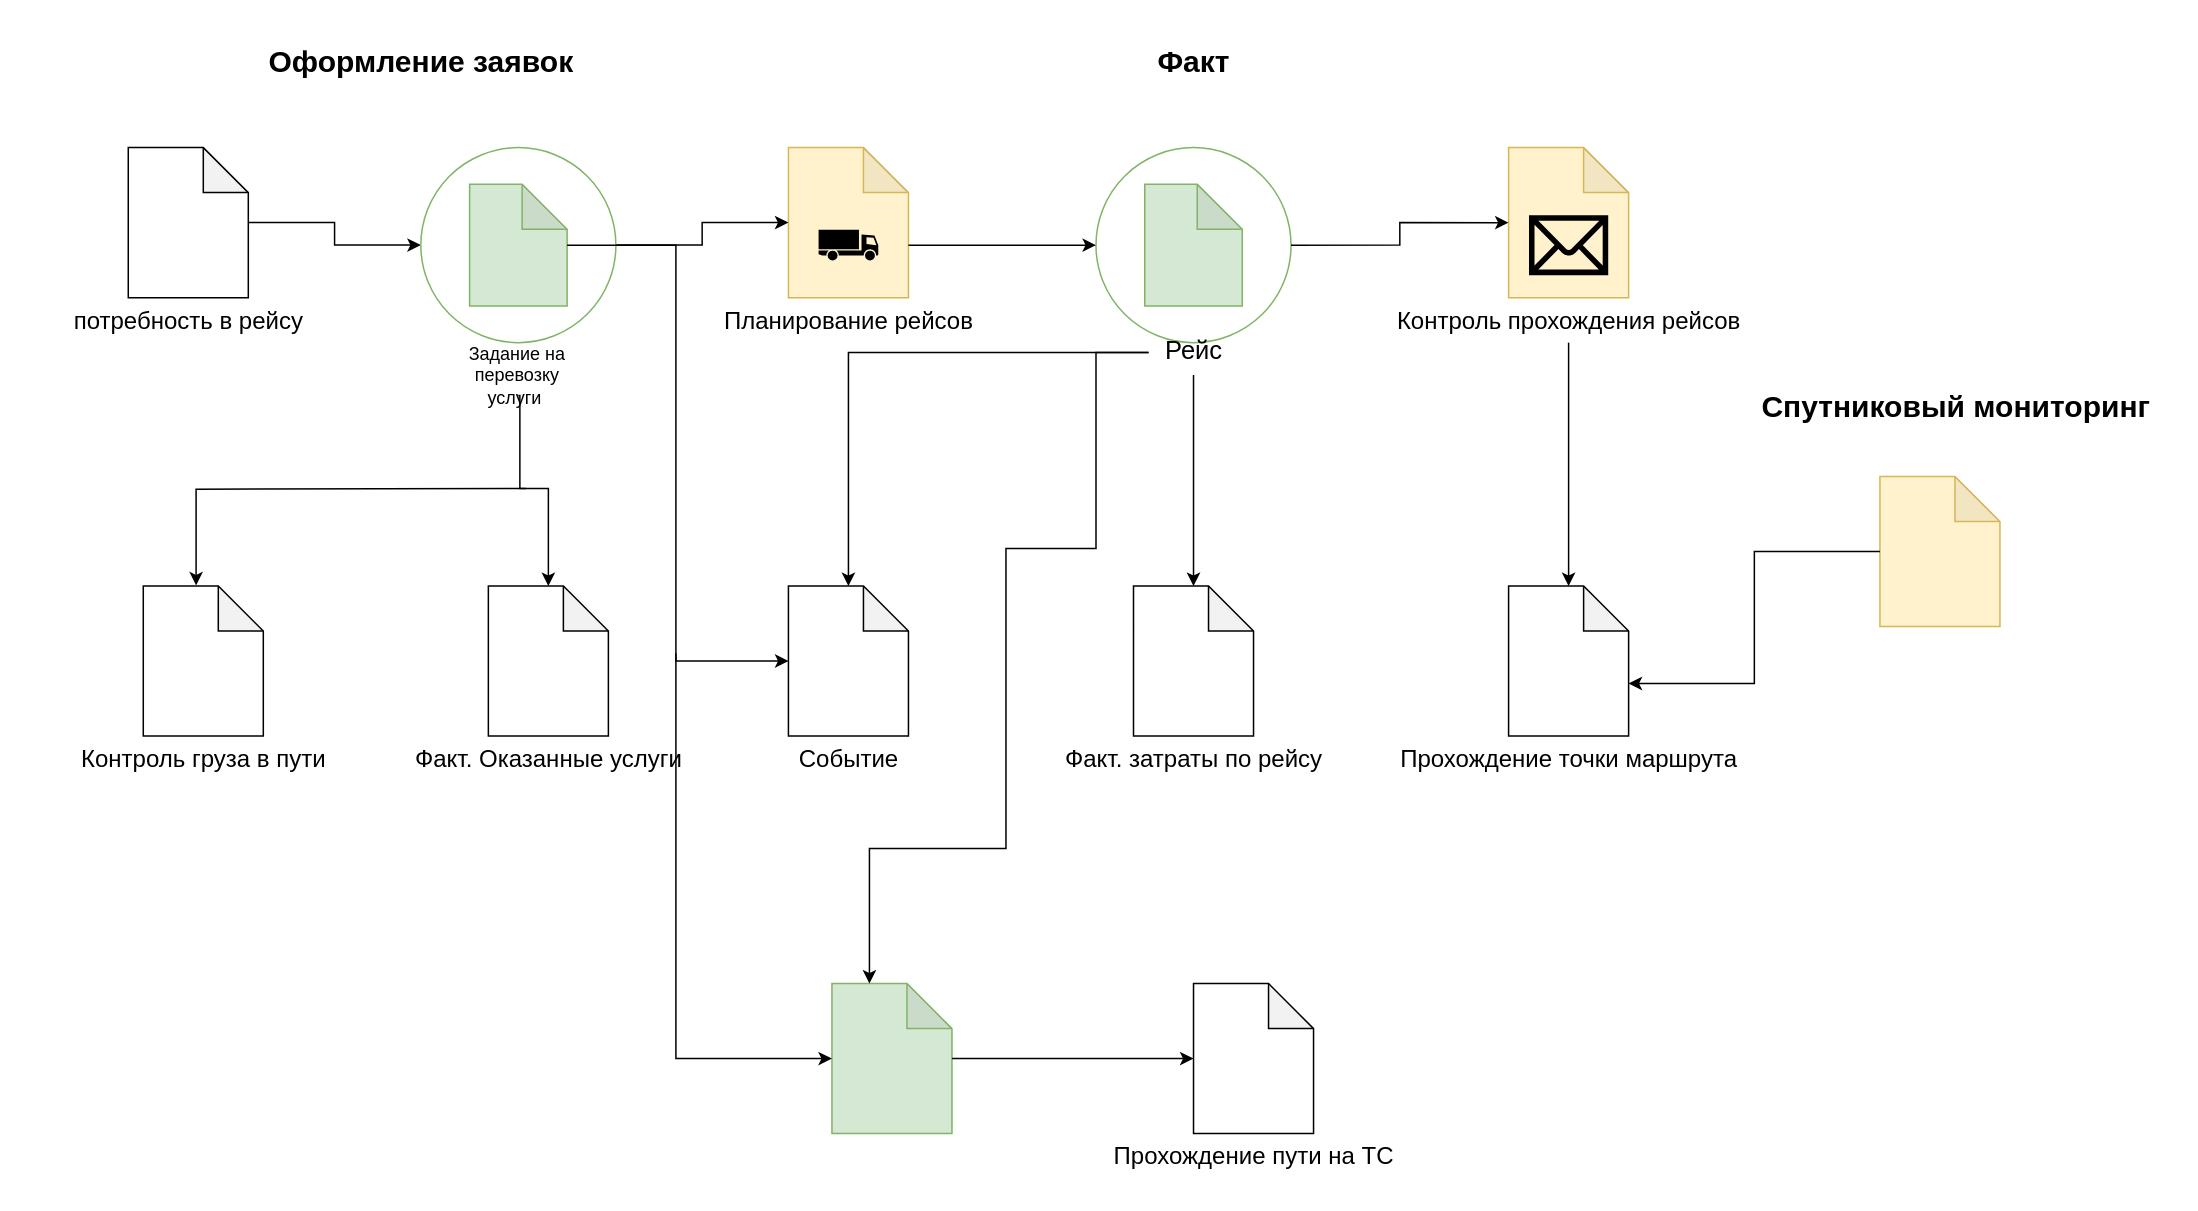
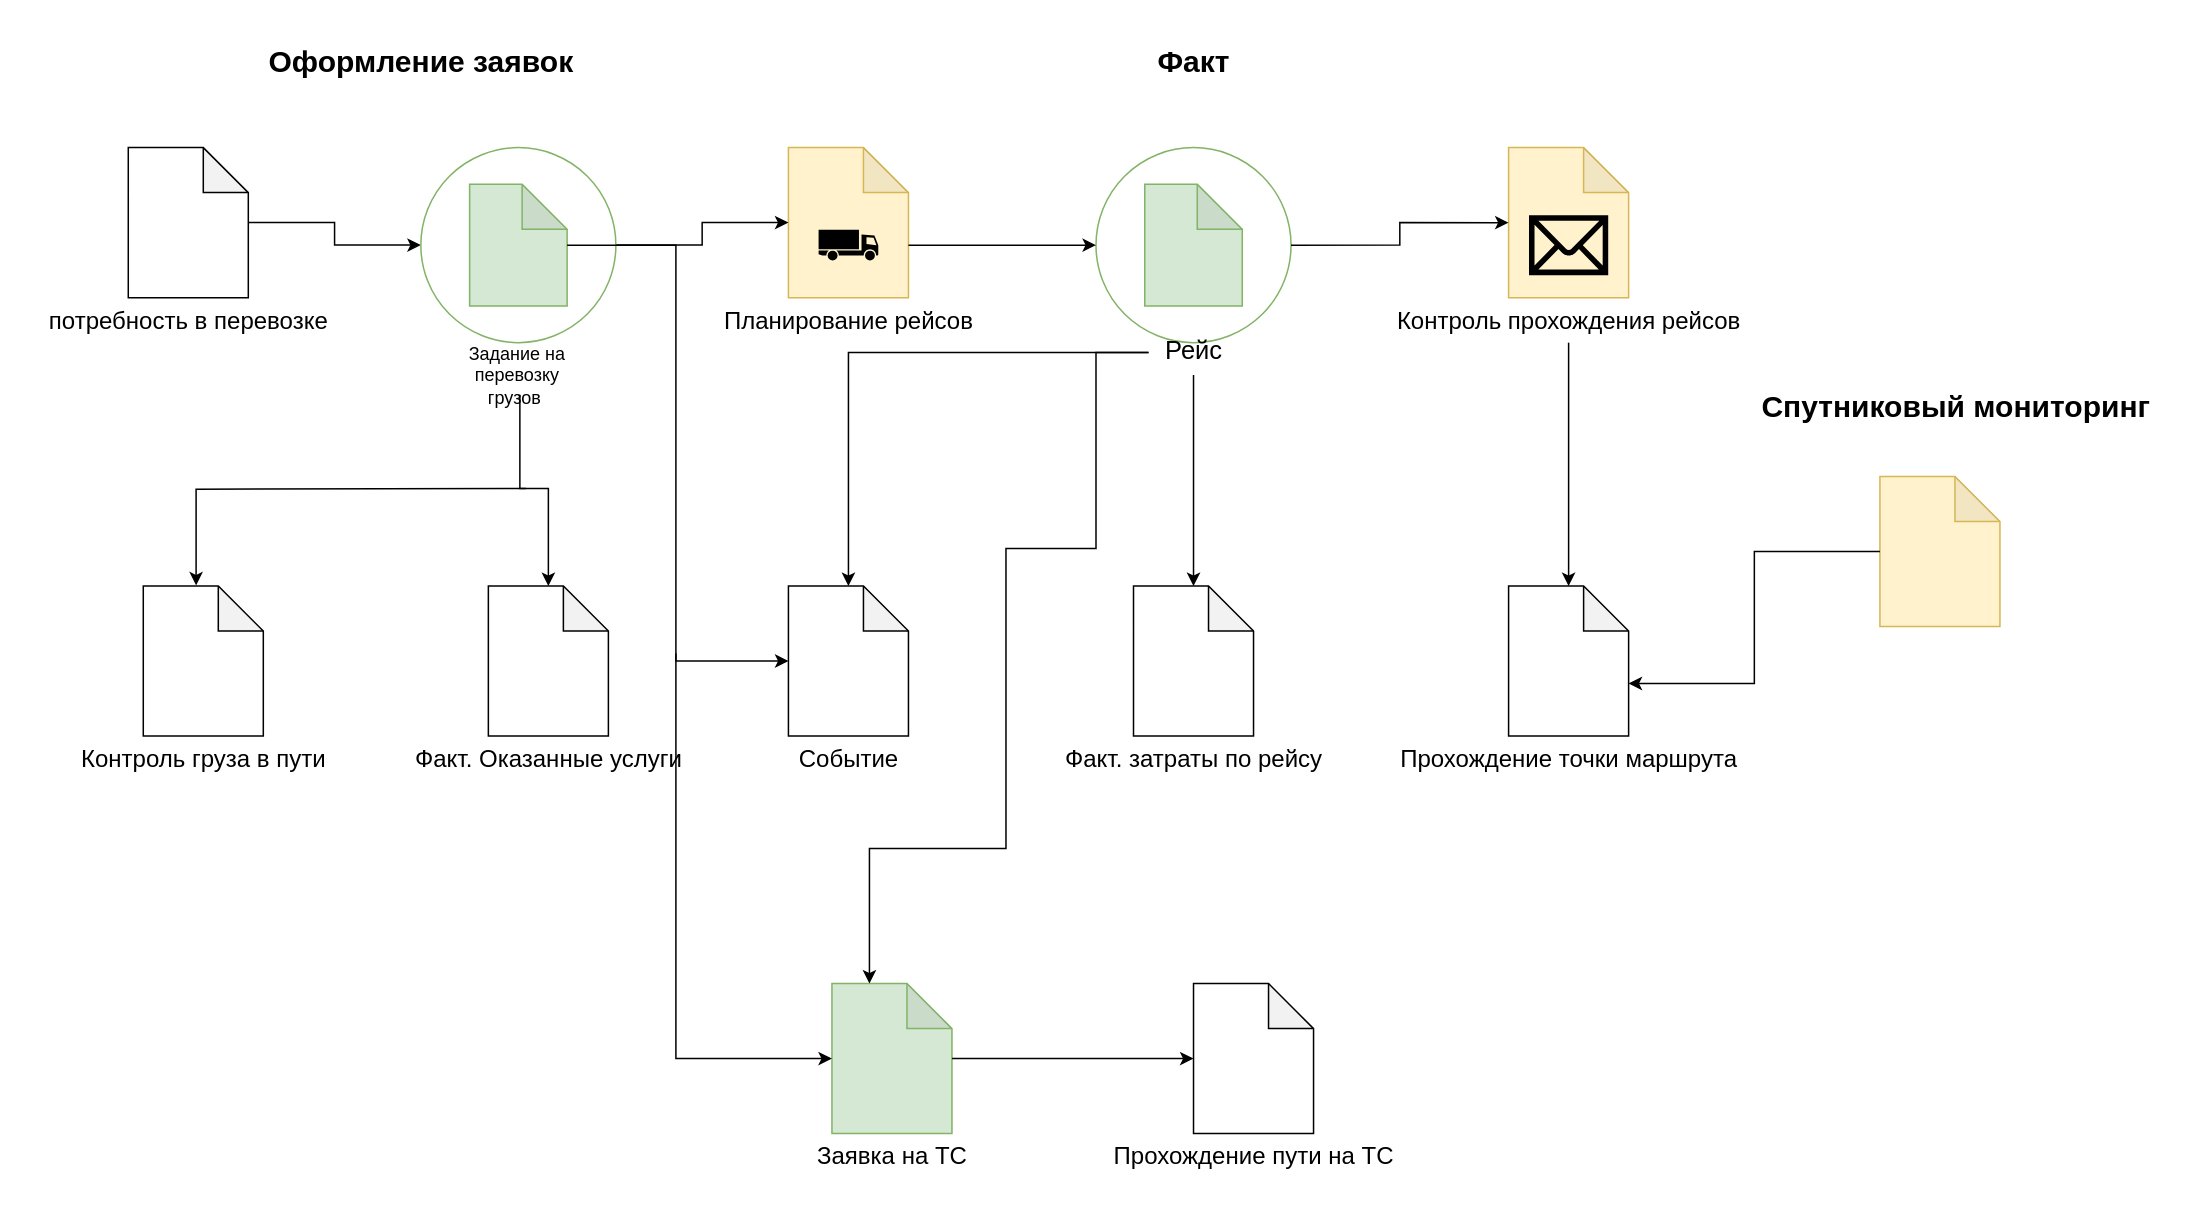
node "потребность в рейсу": label "потребность в рейсу" -> "потребность в перевозке"
node "Задание на перевозку услуги": label "Задание на перевозку услуги" -> "Задание на перевозку грузов"
node "Заявка на ТС": added
